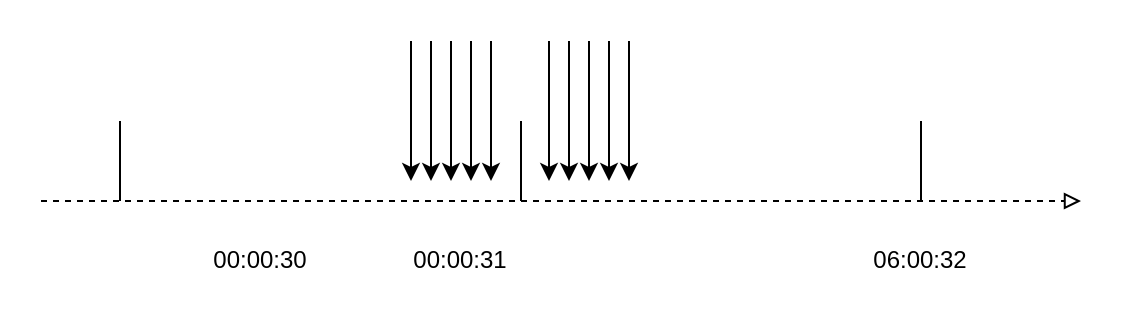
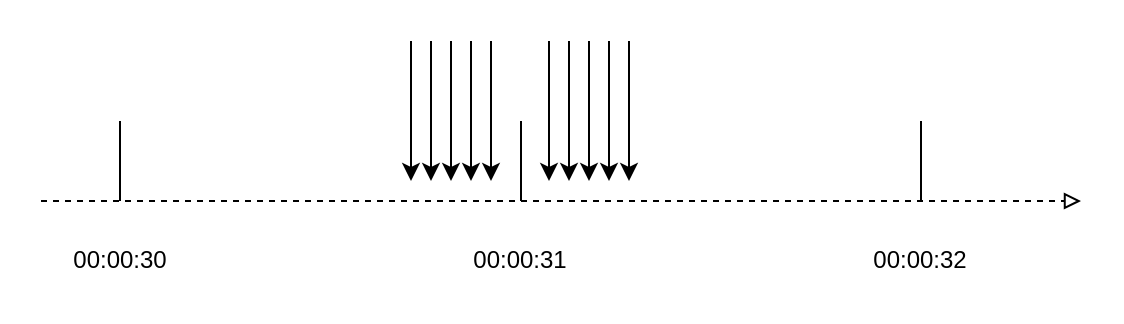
node "00:00:30": moved (261, 261) -> (121, 261)
node "00:00:31": moved (461, 261) -> (521, 261)
node "06:00:32": label "06:00:32" -> "00:00:32"
